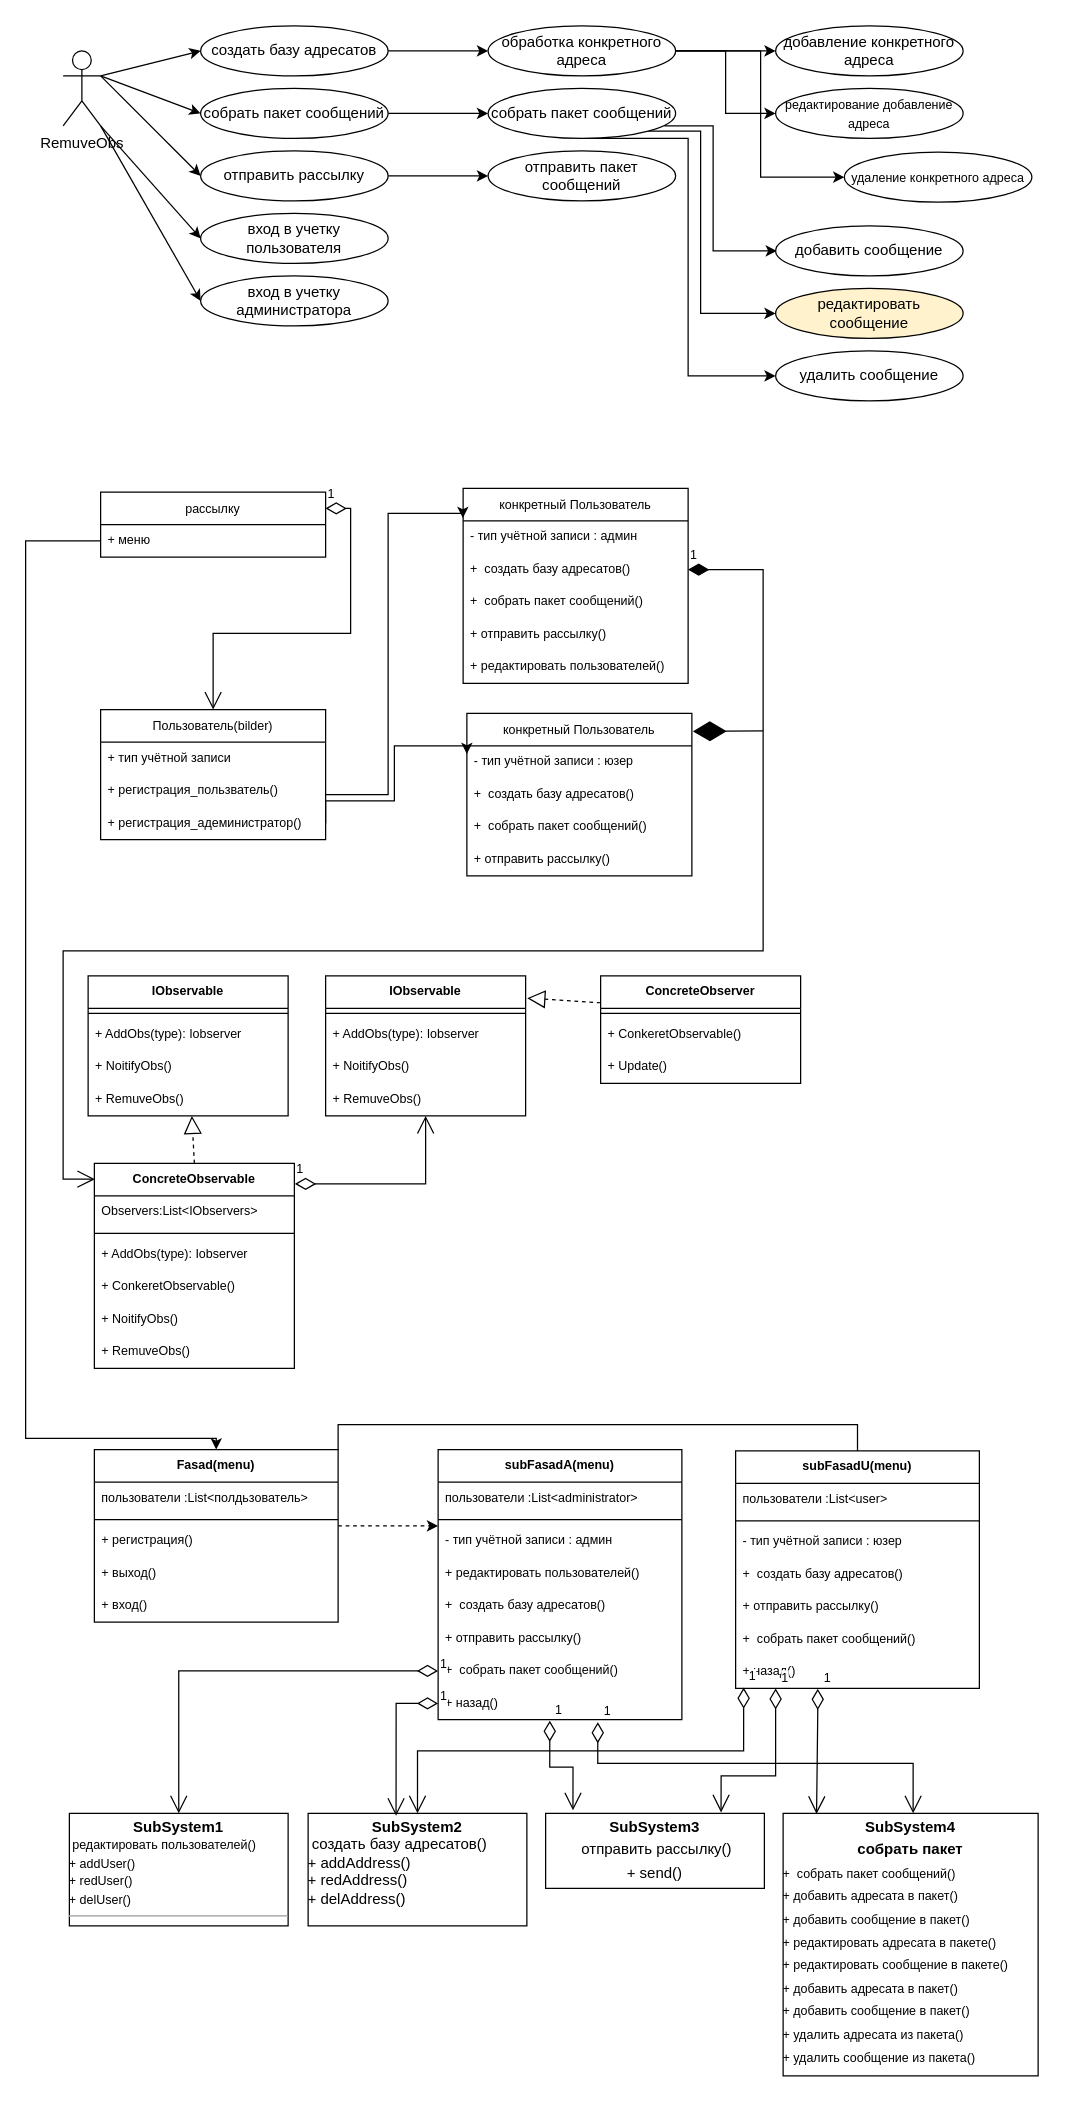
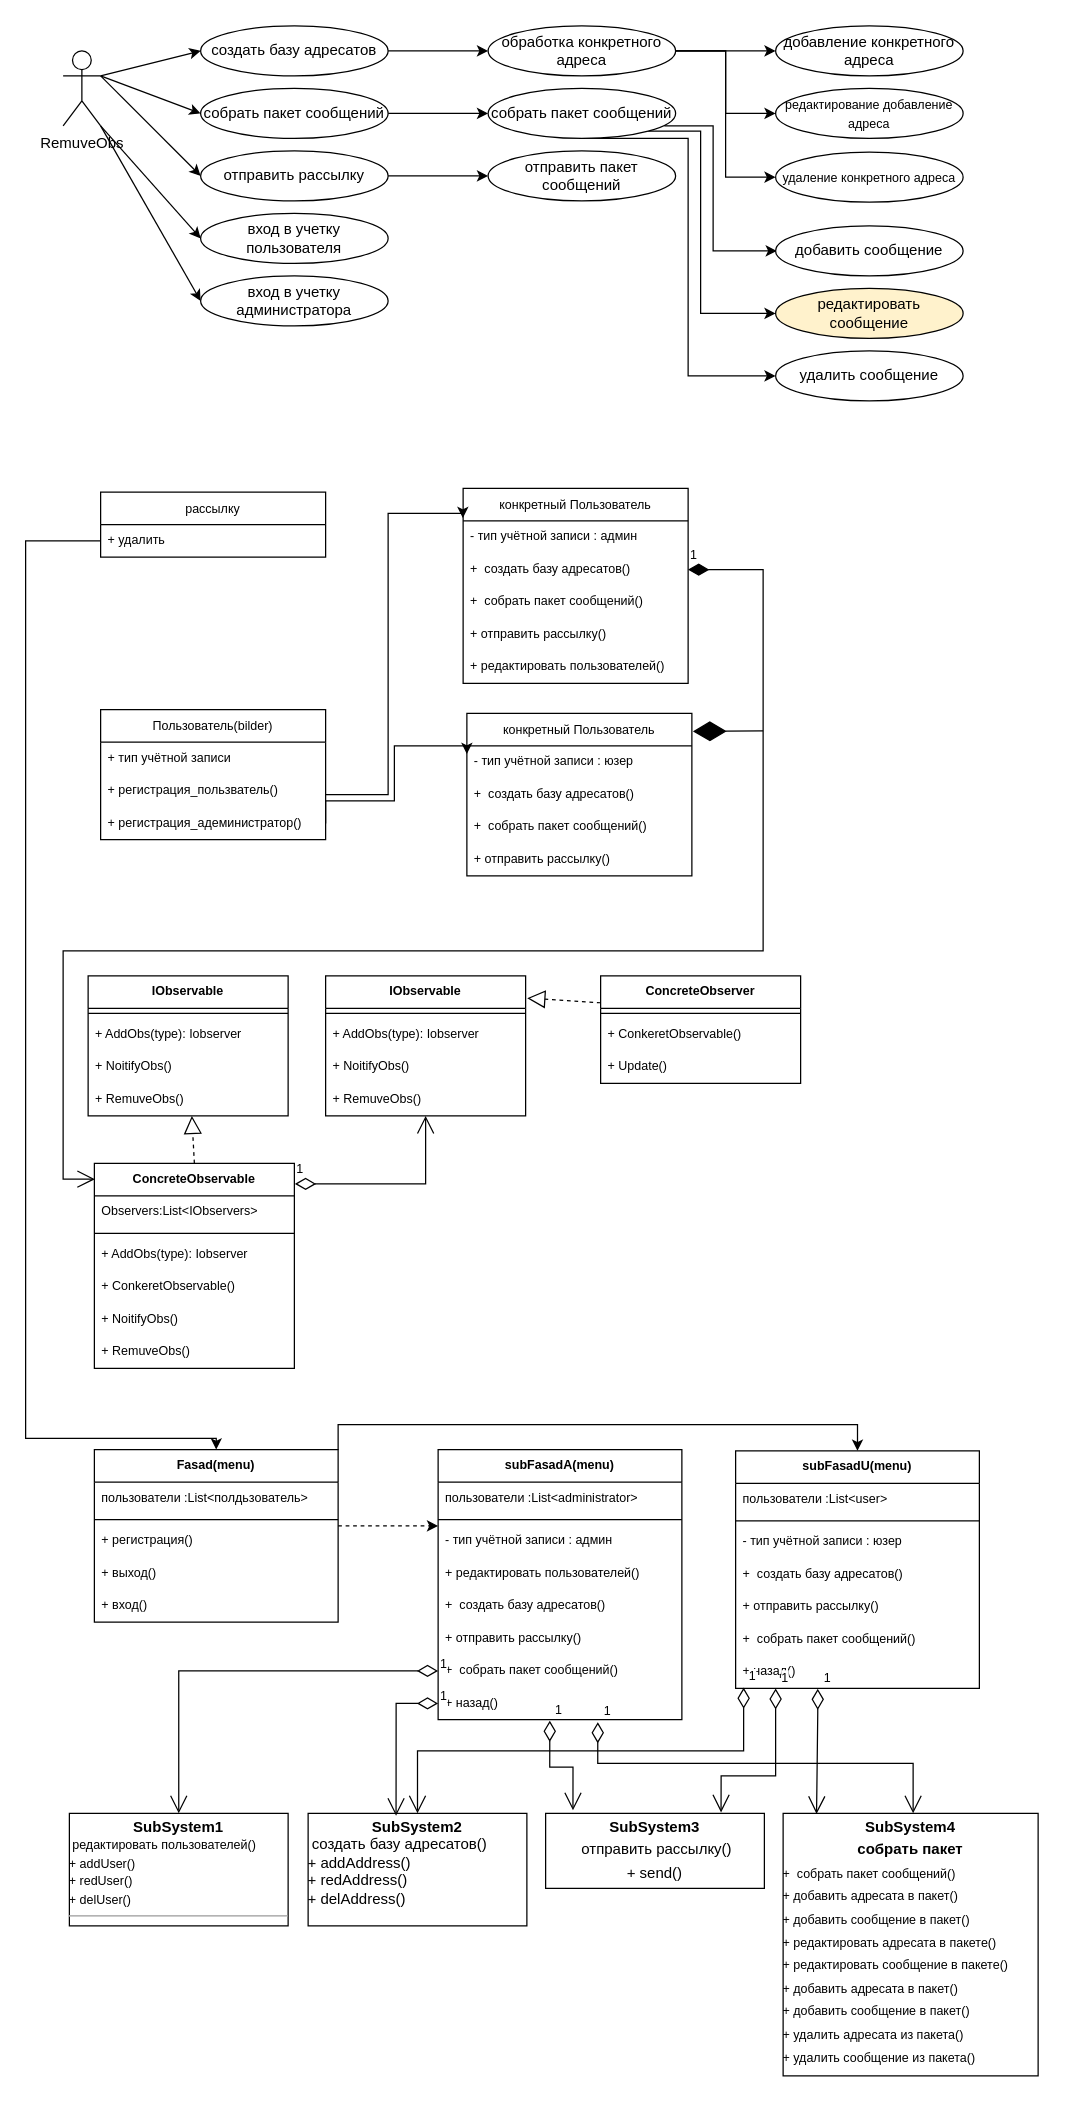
node "удаление конкретного адреса": moved (938, 177) -> (869, 177)
node "+ меню": label "+ меню" -> "+ удалить"
edge "рассылку" -- "Пользователь(bilder)": removed, label "1"
edge "Fasad(menu)" -- "subFasadU(menu)": arrowhead none -> classic
